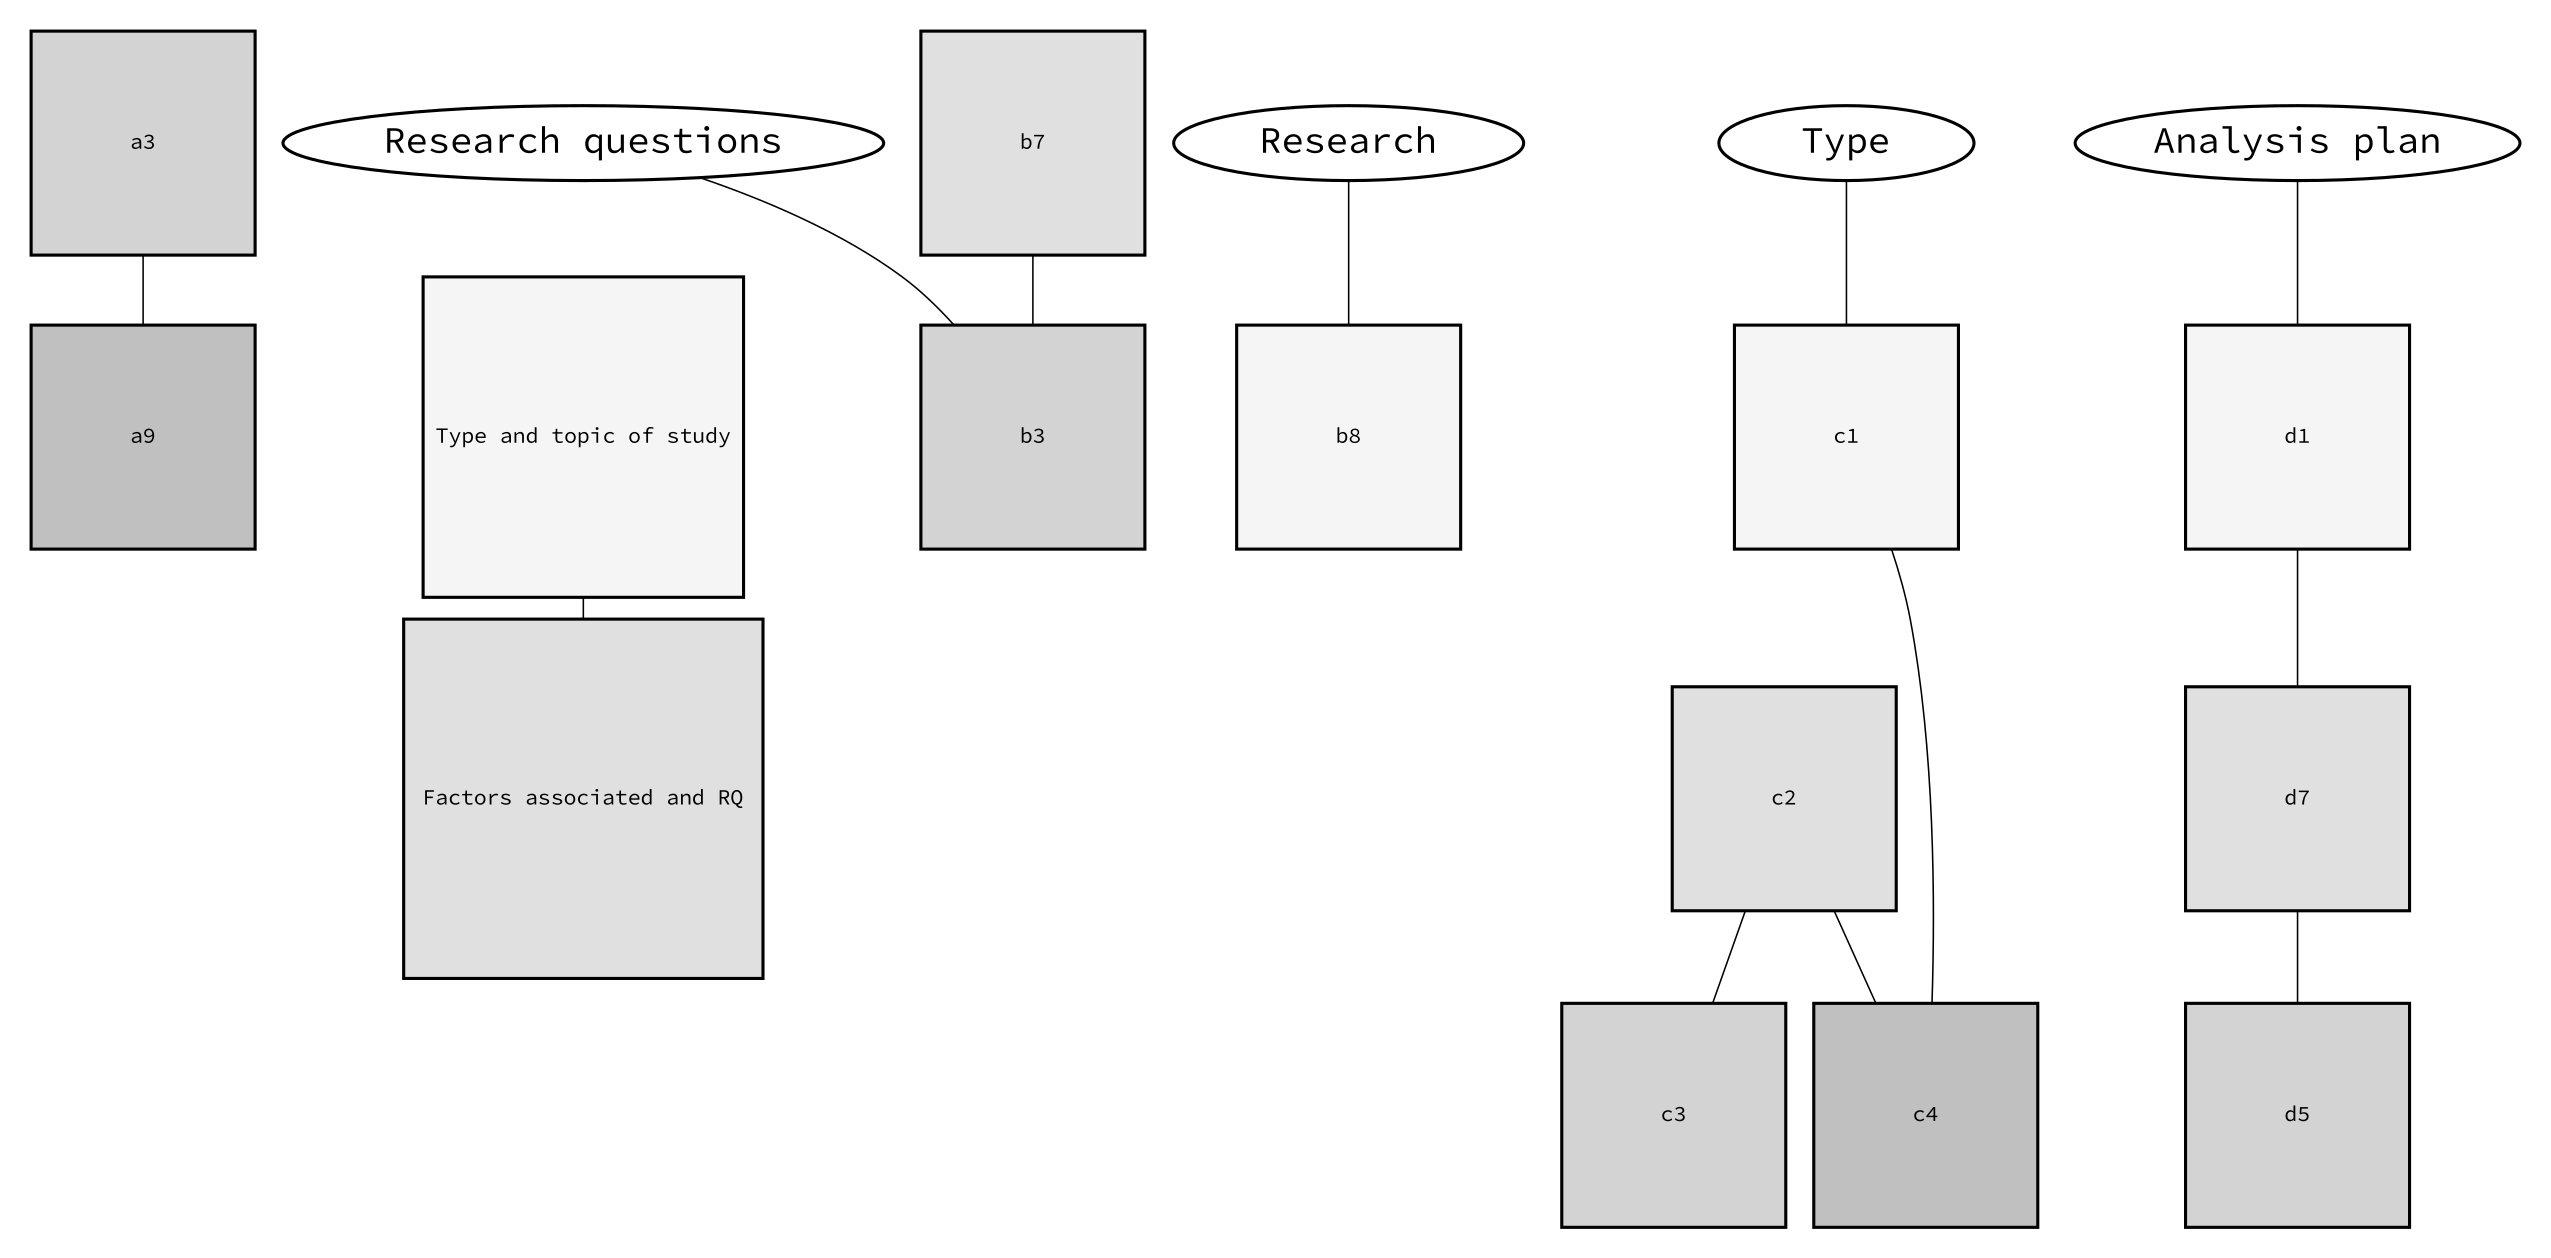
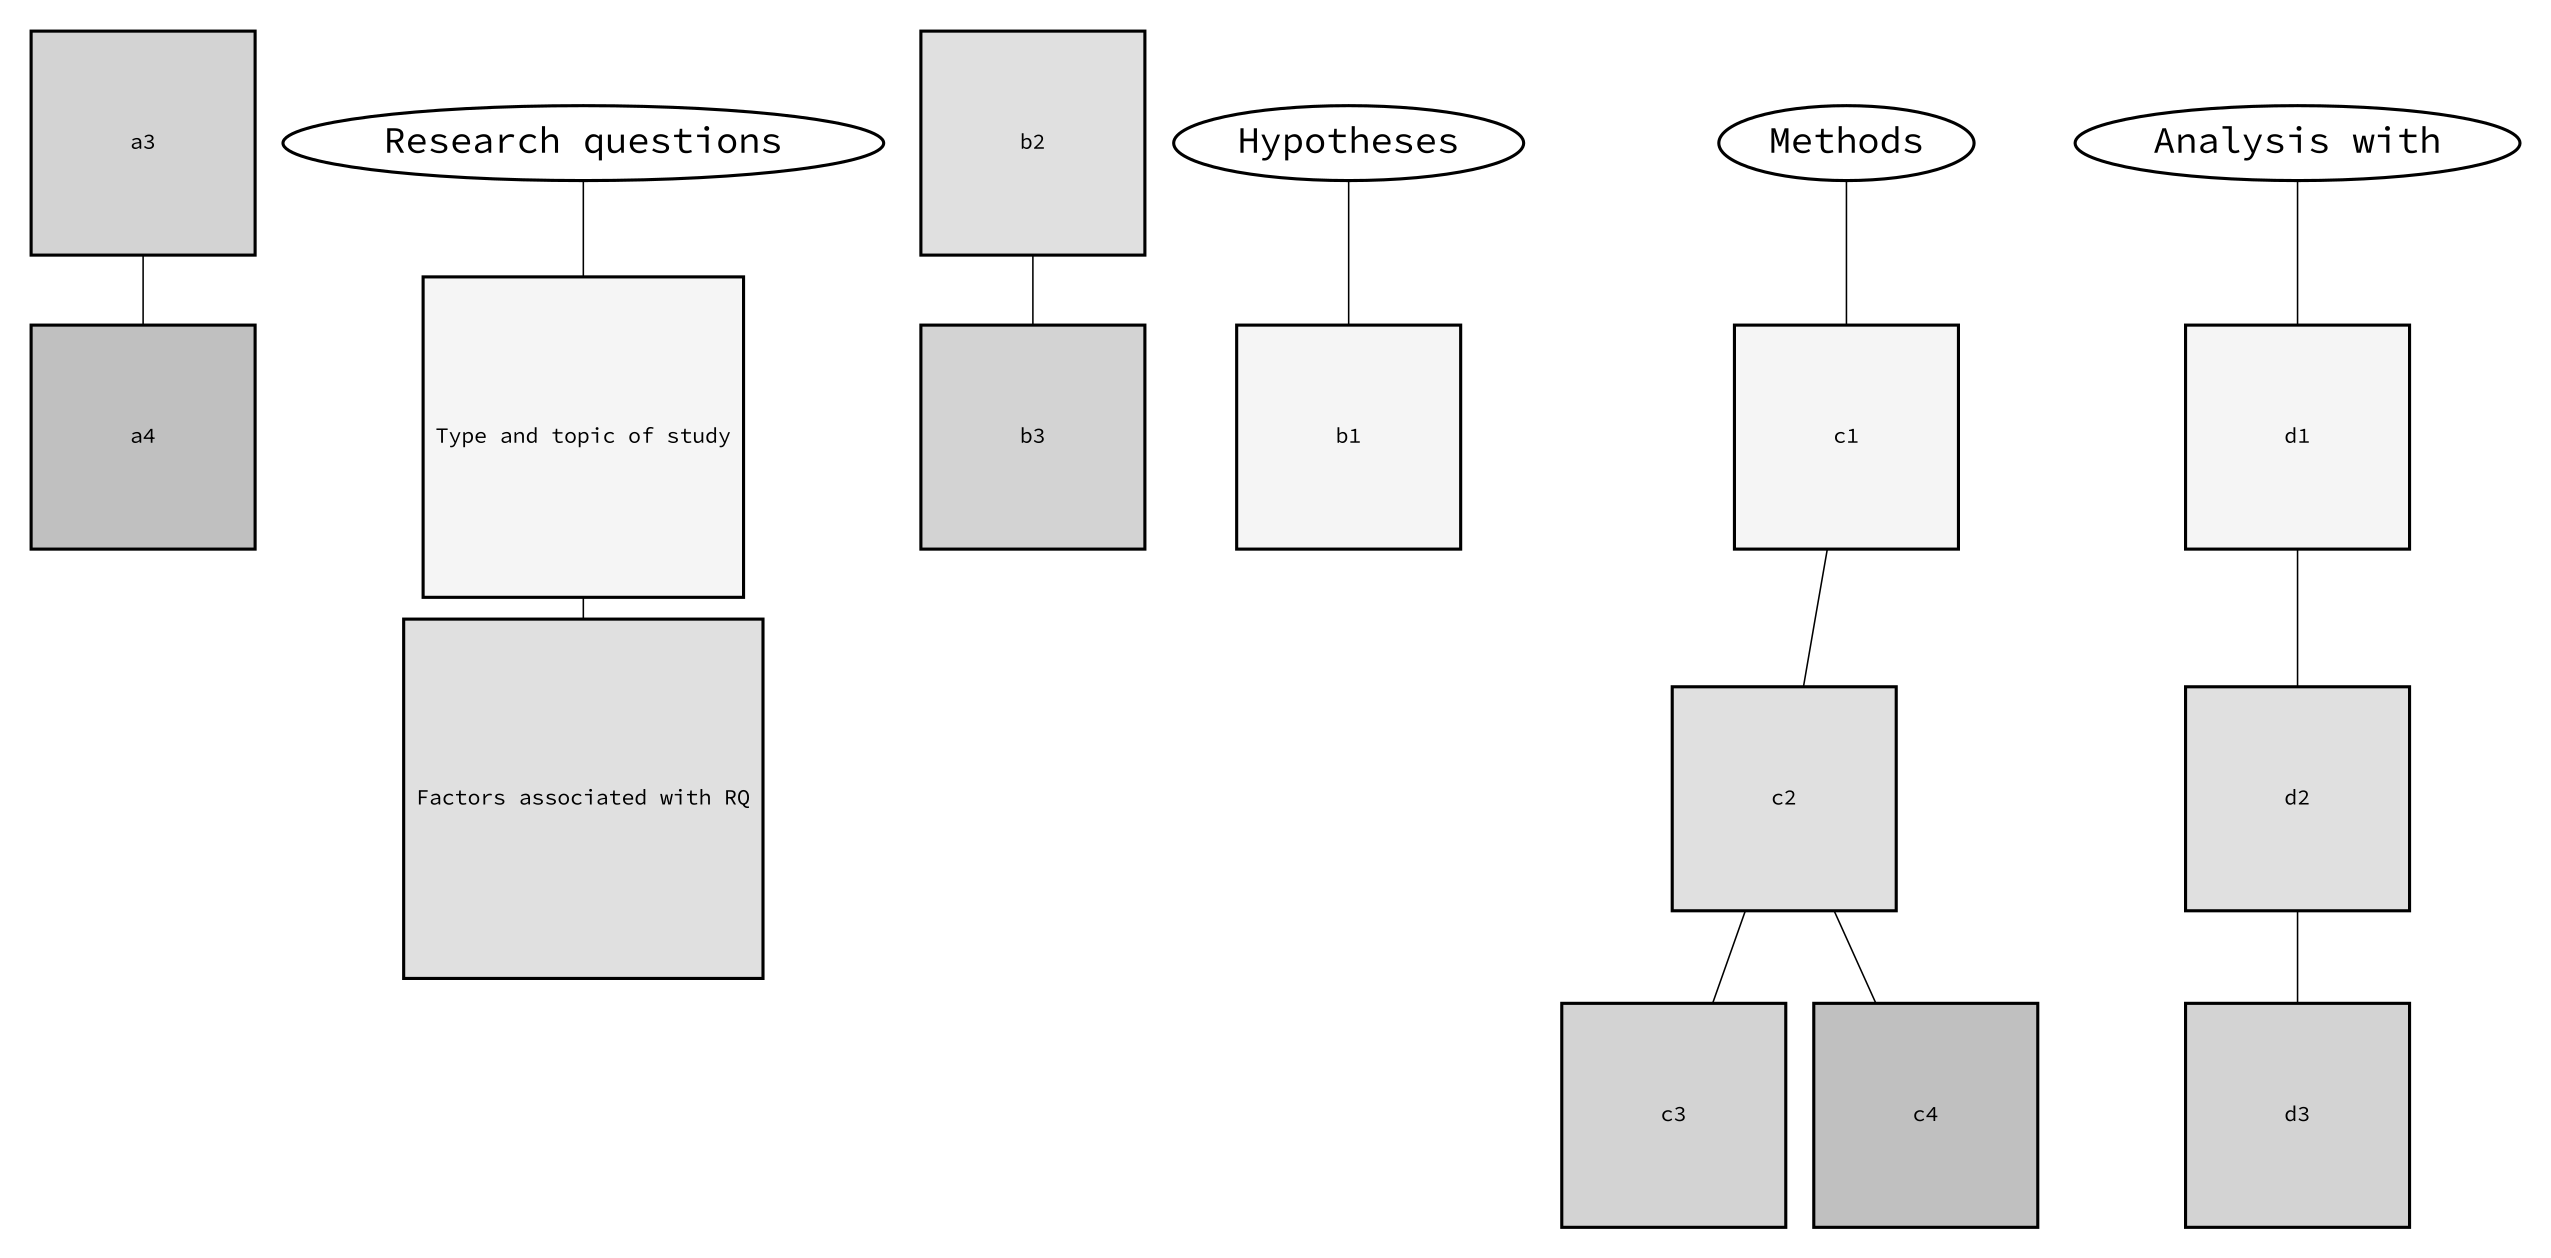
node "b7": label "b7" -> "b2"
node "Research": label "Research" -> "Hypotheses"
node "Type": label "Type" -> "Methods"
node "Analysis plan": label "Analysis plan" -> "Analysis with"
edge "Research questions" -- "b3": now "Research questions" -- "Type and topic of study"
node "a9": label "a9" -> "a4"
node "b8": label "b8" -> "b1"
edge "c1" -- "c4": now "c1" -- "c2"
node "Factors associated and RQ": label "Factors associated and RQ" -> "Factors associated with RQ"
node "d7": label "d7" -> "d2"
node "d5": label "d5" -> "d3"
